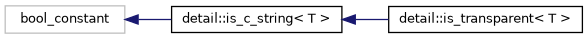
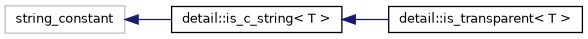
node "bool_constant": label "bool_constant" -> "string_constant"
